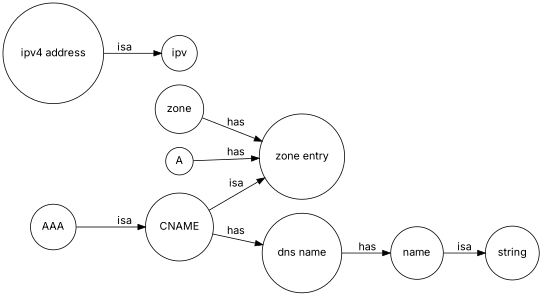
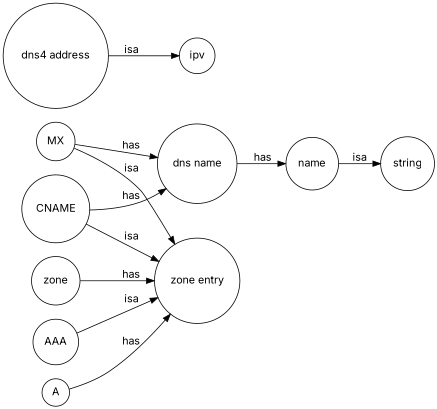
node "ipv4 address": label "ipv4 address" -> "dns4 address"
node "MX": added
edge "AAA" -> "CNAME": now "AAA" -> "zone entry"
